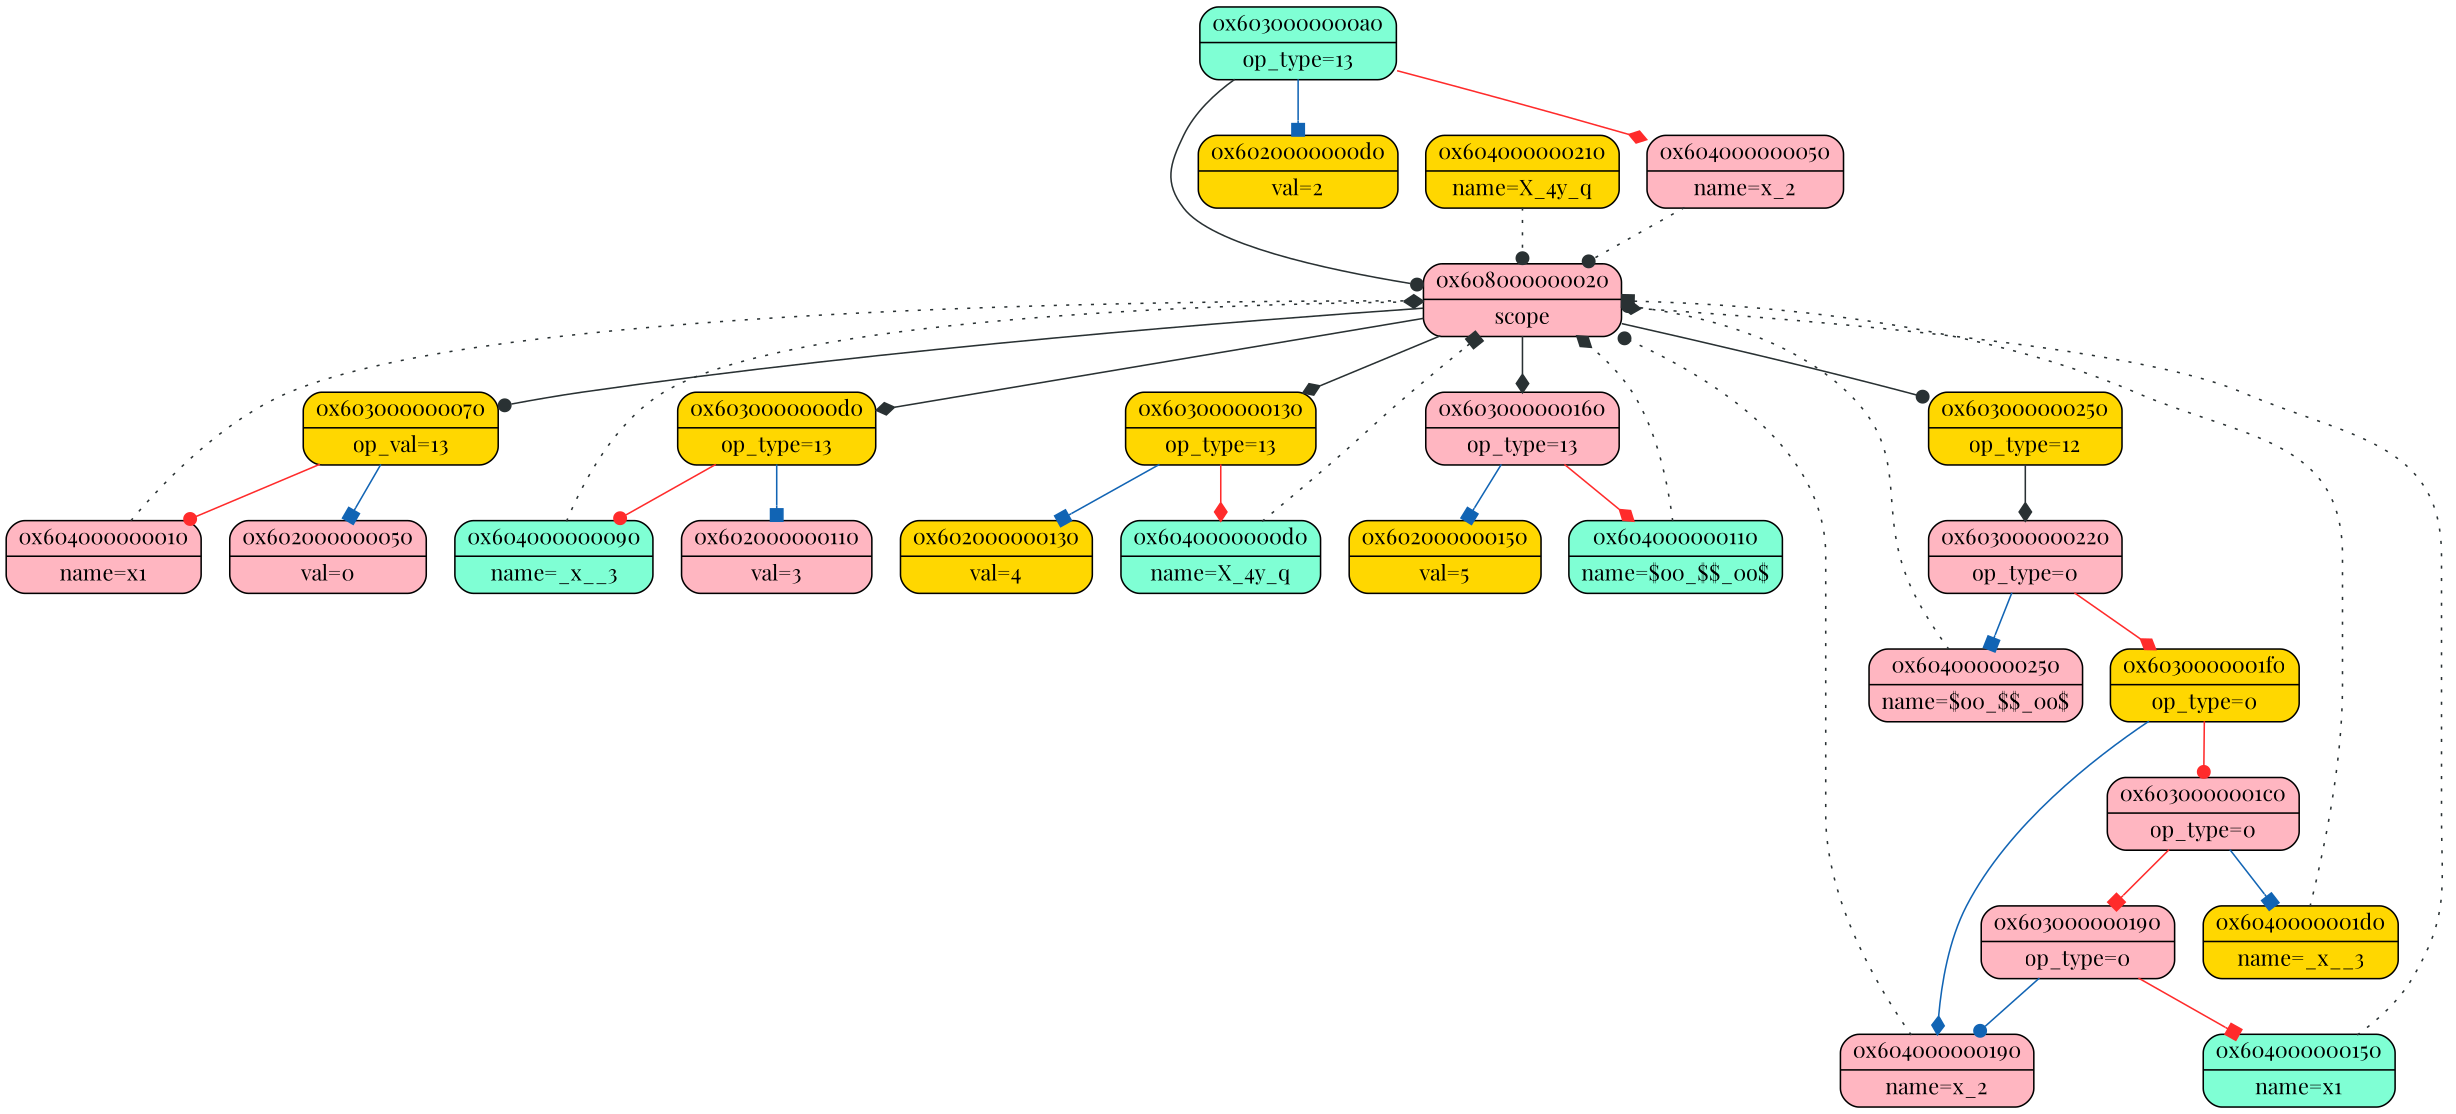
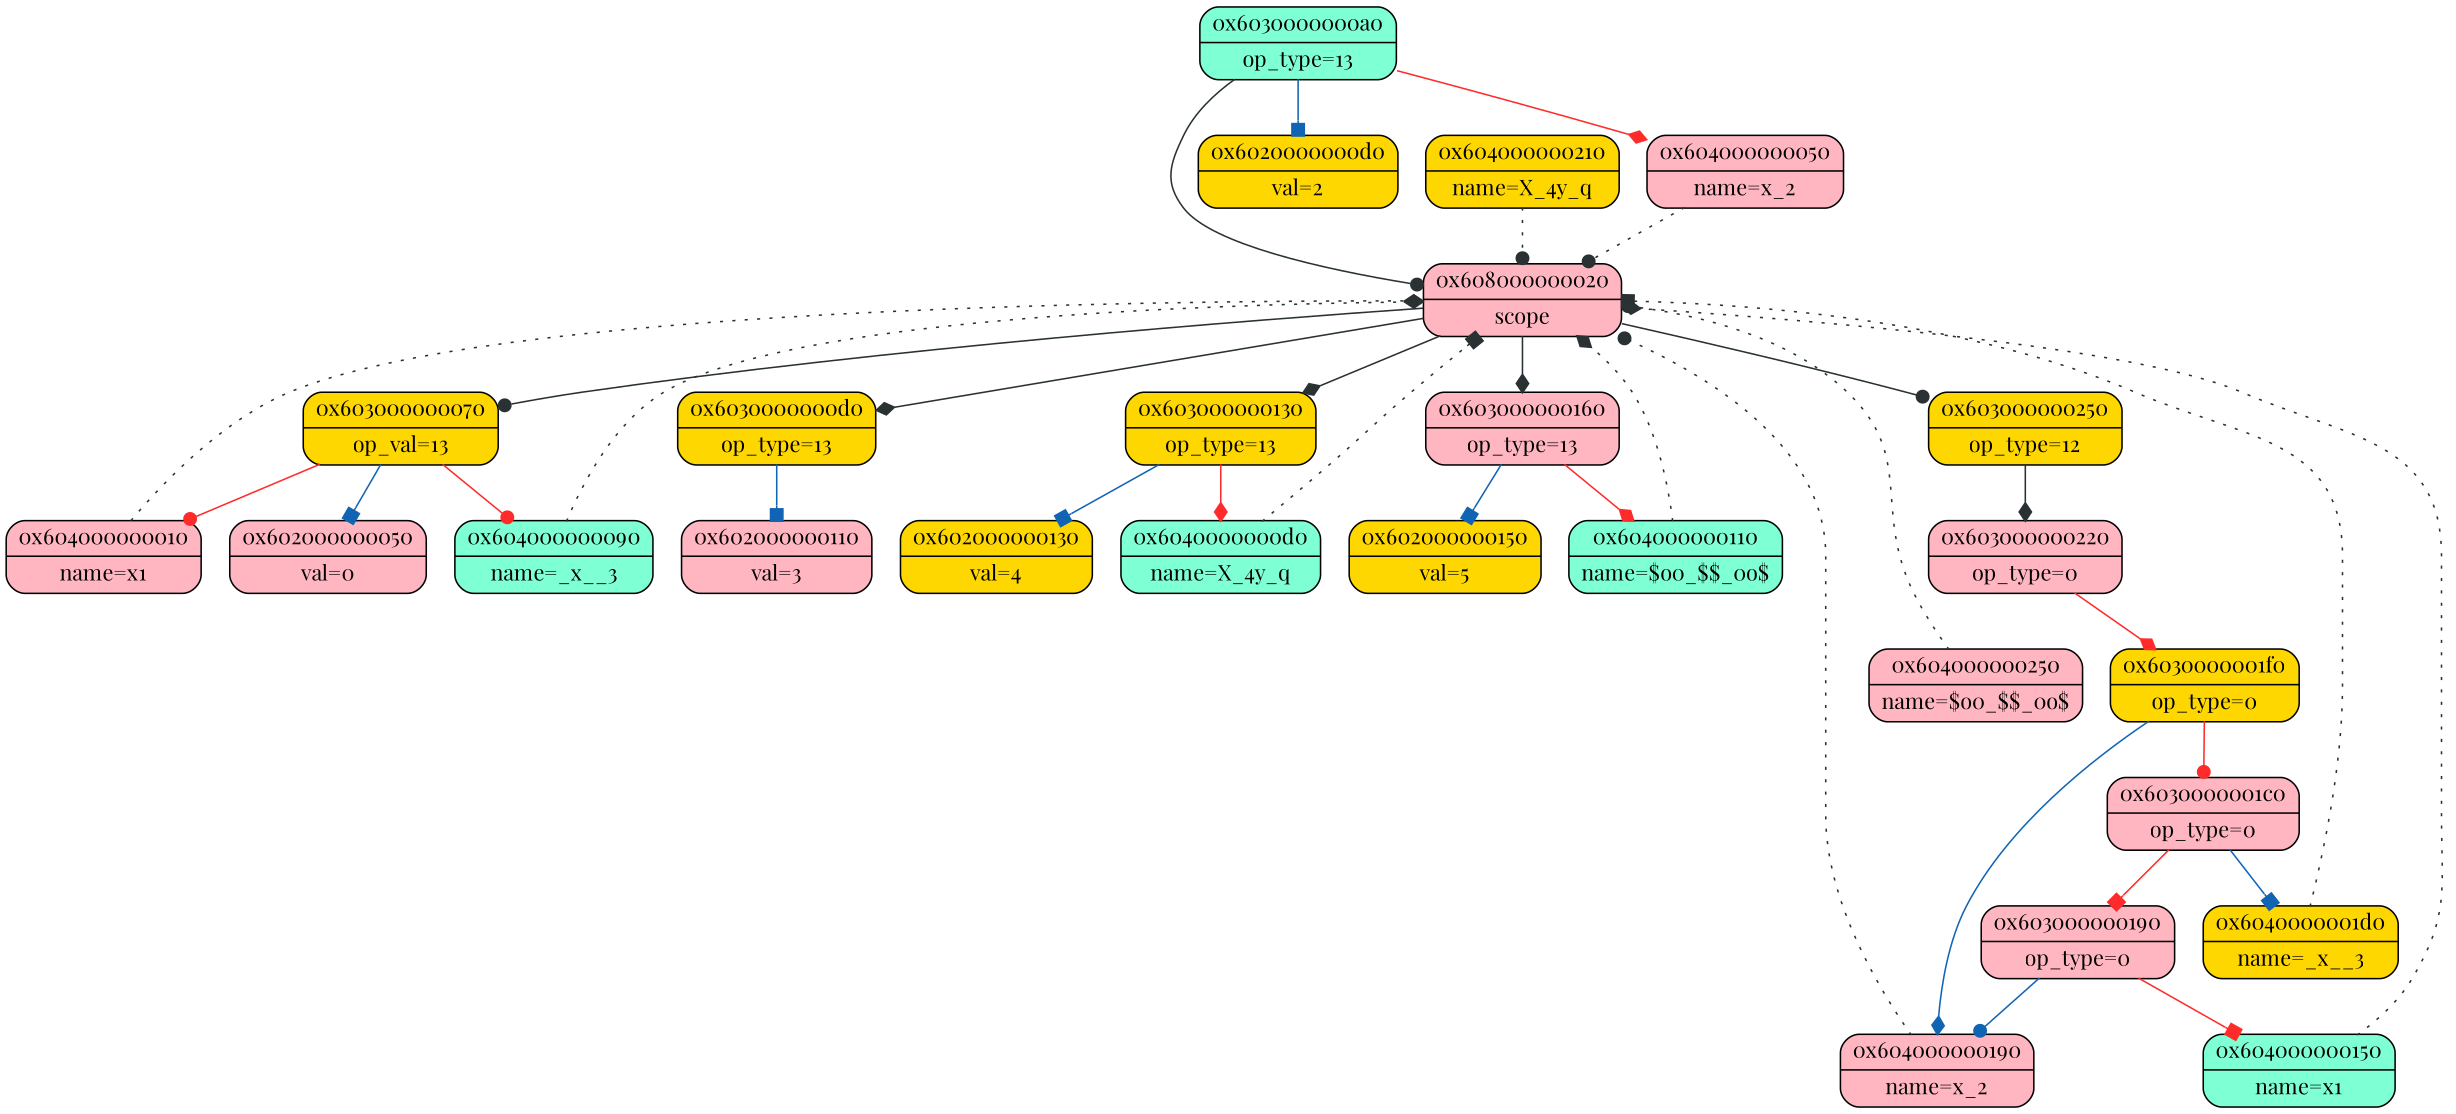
edge "0x6030000000d0" -> "0x604000000090": now "0x603000000070" -> "0x604000000090"
edge "0x603000000220" -> "0x604000000250": removed
